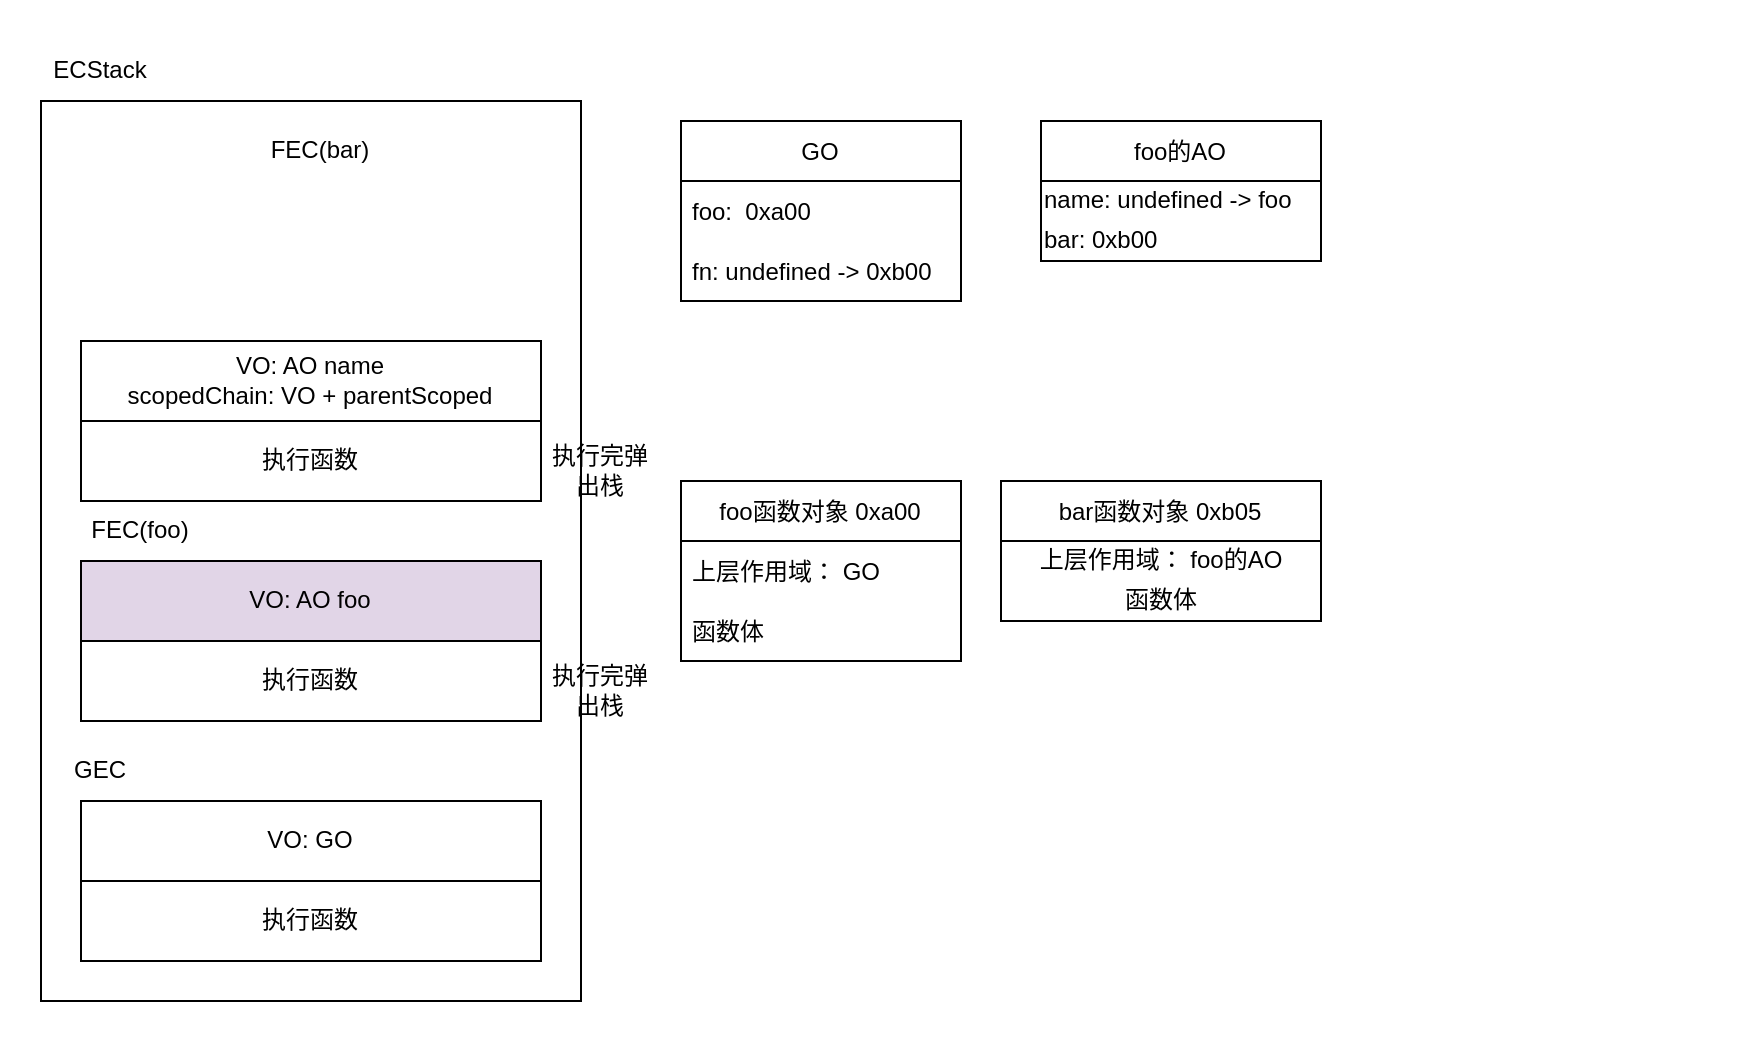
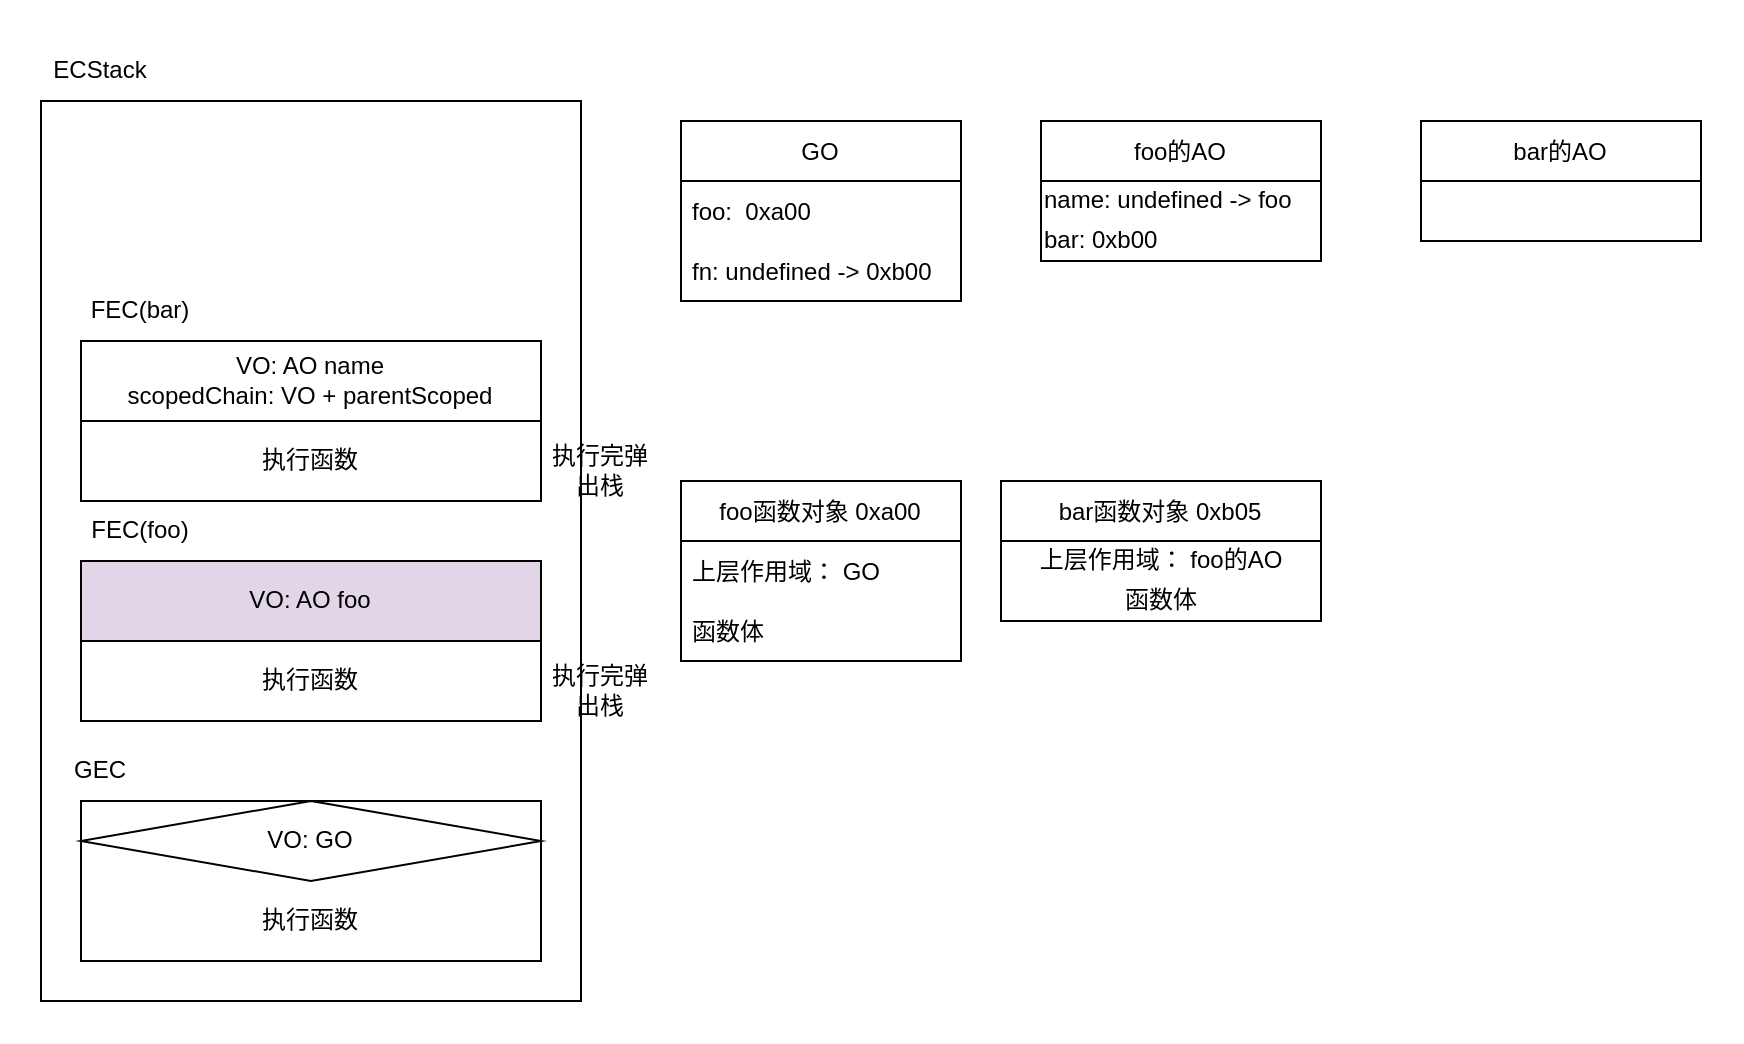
node "FEC(bar)": moved (321, 151) -> (141, 311)
node "bar的AO": added
node "VO: GO": shape rectangle -> diamond
